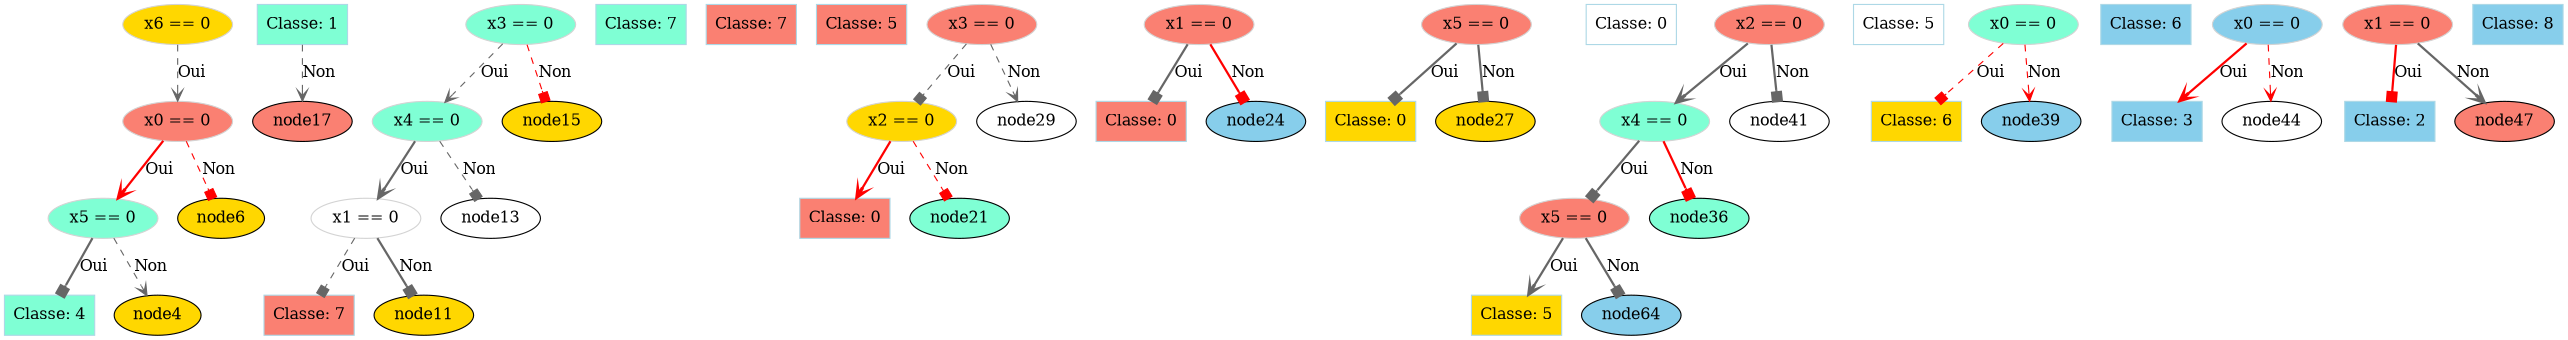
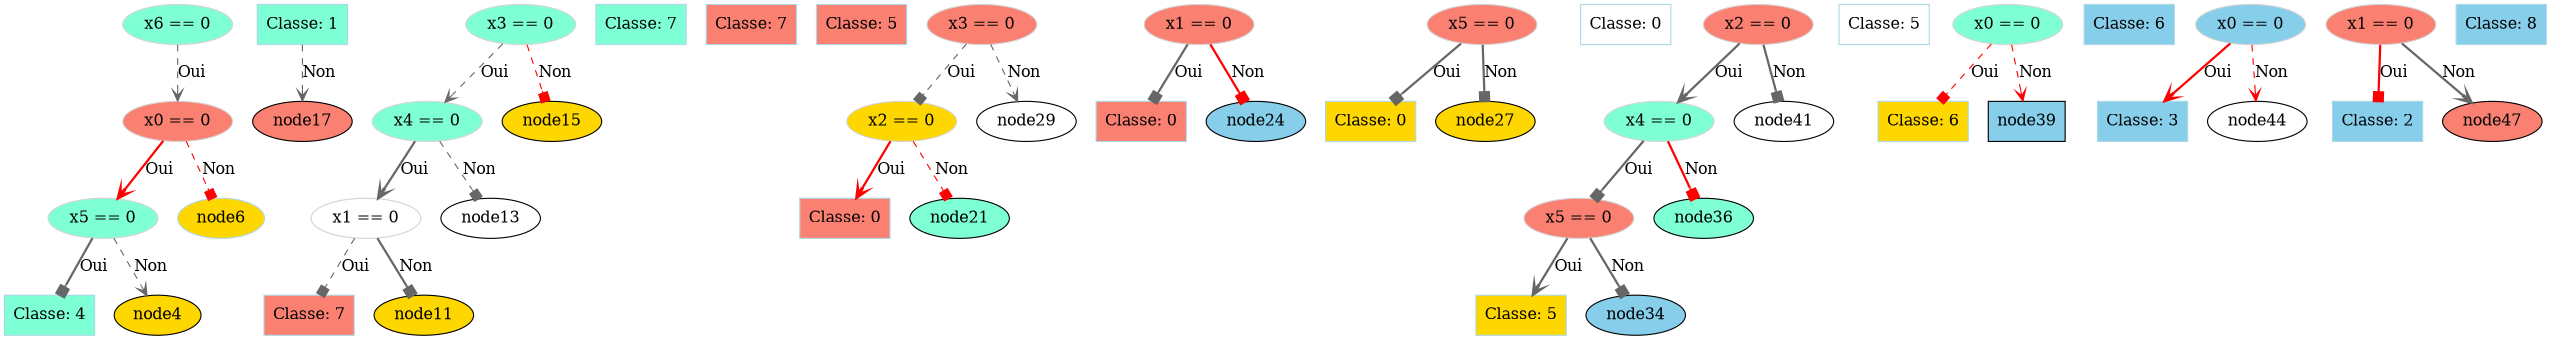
node "x6 == 0": fillcolor gold -> aquamarine
node "node39": shape ellipse -> box
node "node6": color black -> lightblue
node "node64": label "node64" -> "node34"
